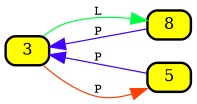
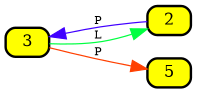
node "8": label "8" -> "2"
edge "5" -> "3": removed, label "P"
